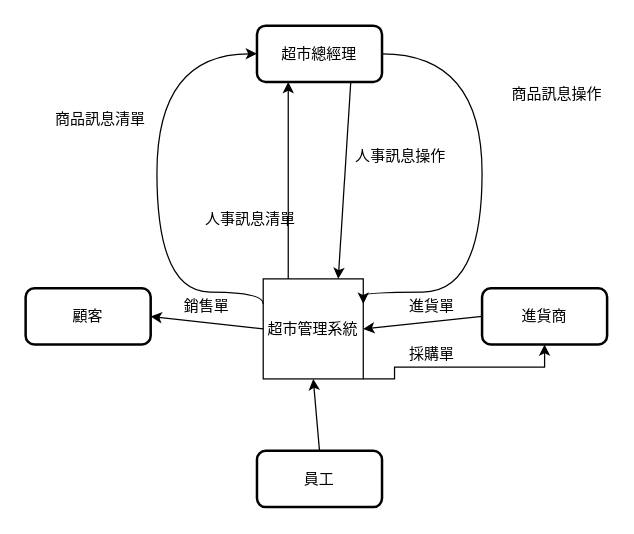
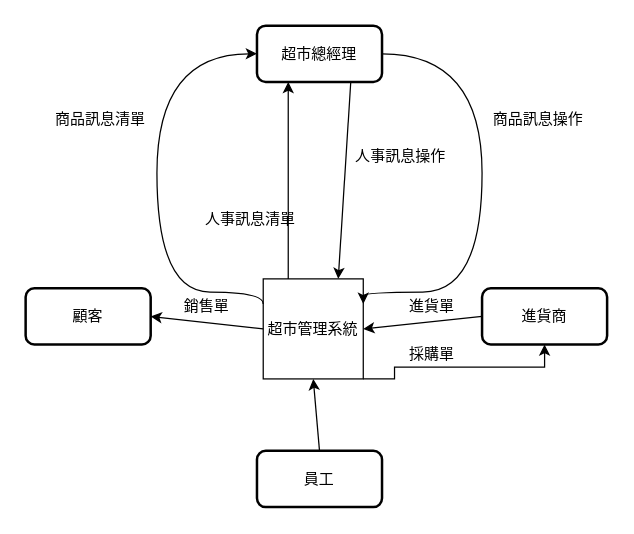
node "商品訊息操作": moved (557, 94) -> (538, 119)
